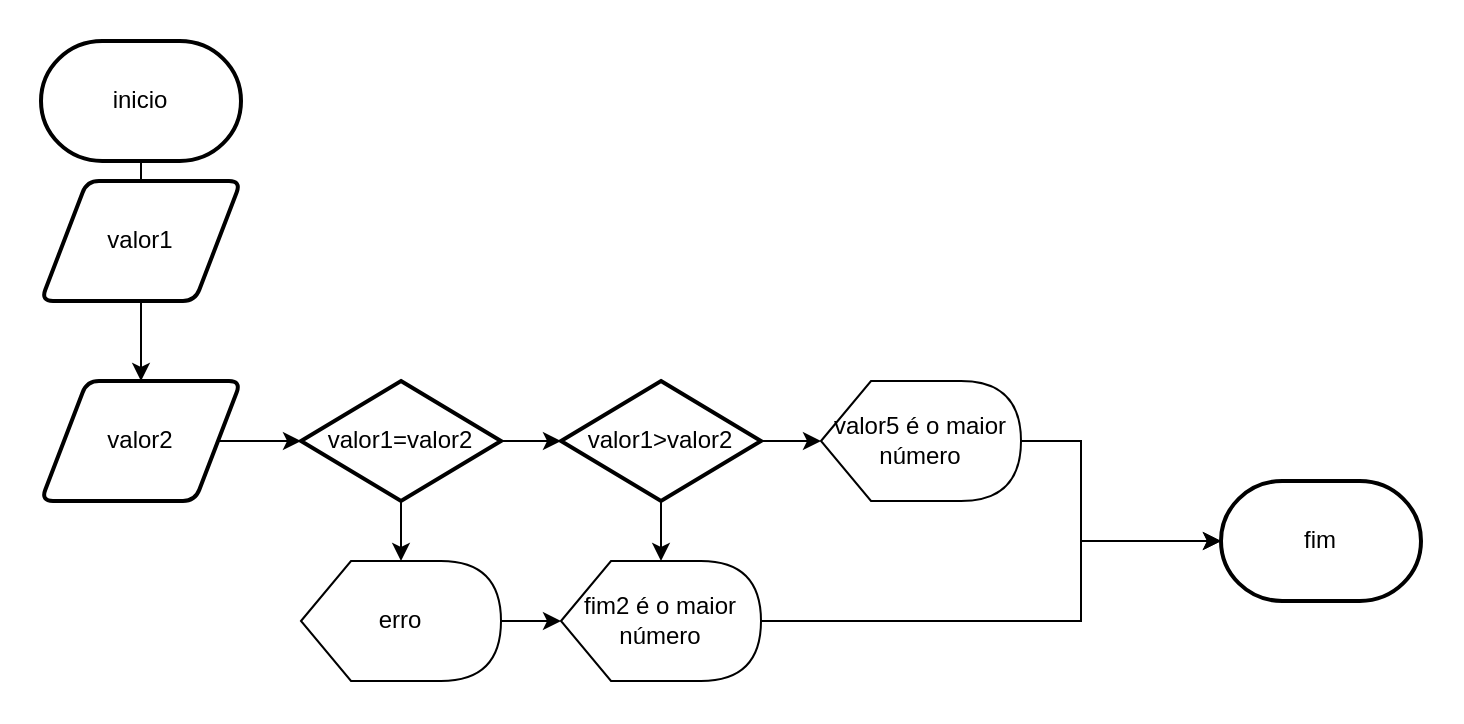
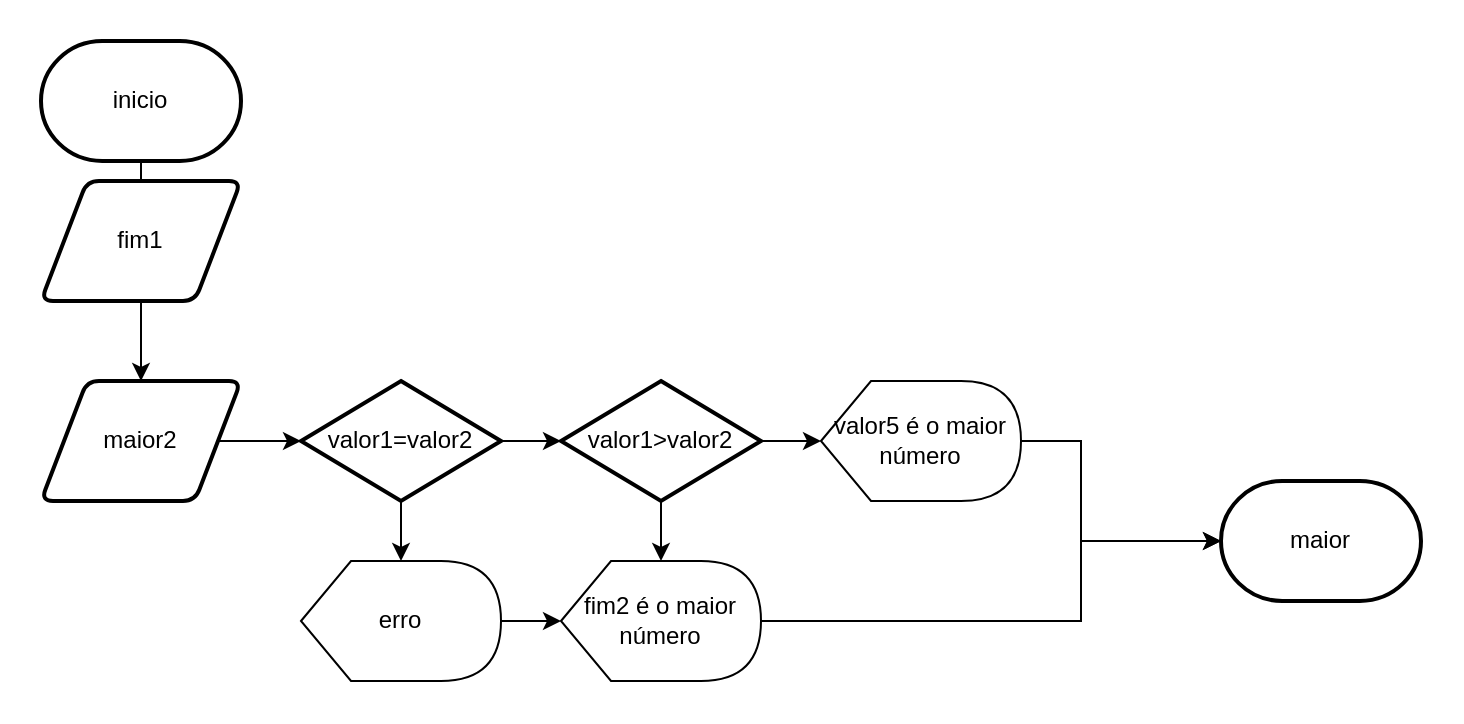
node "valor1": label "valor1" -> "fim1"
node "valor2": label "valor2" -> "maior2"
node "fim": label "fim" -> "maior"
